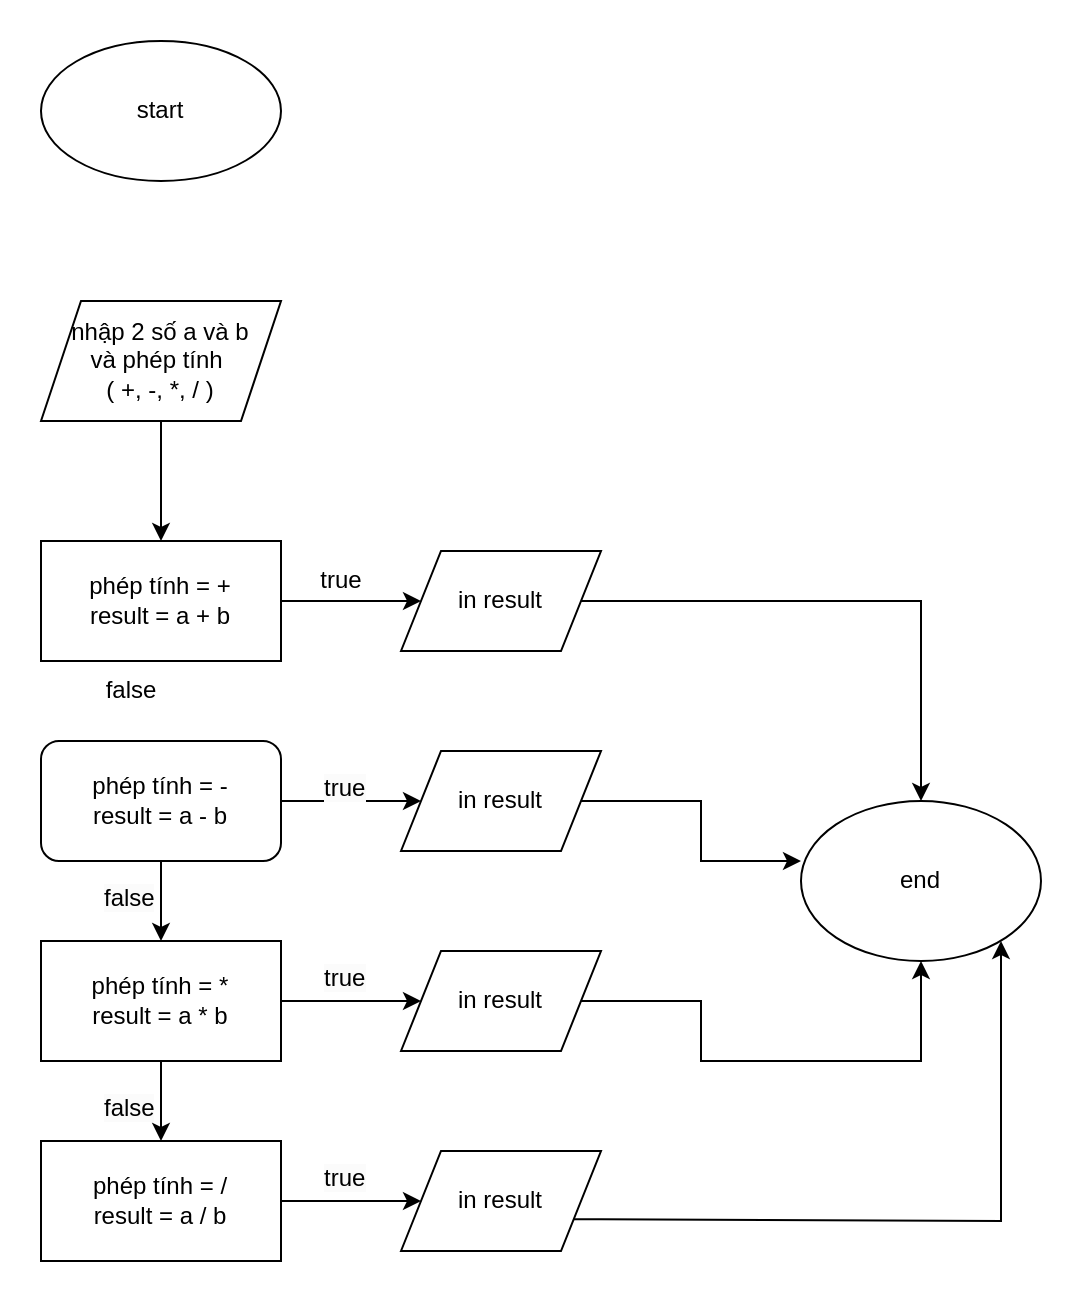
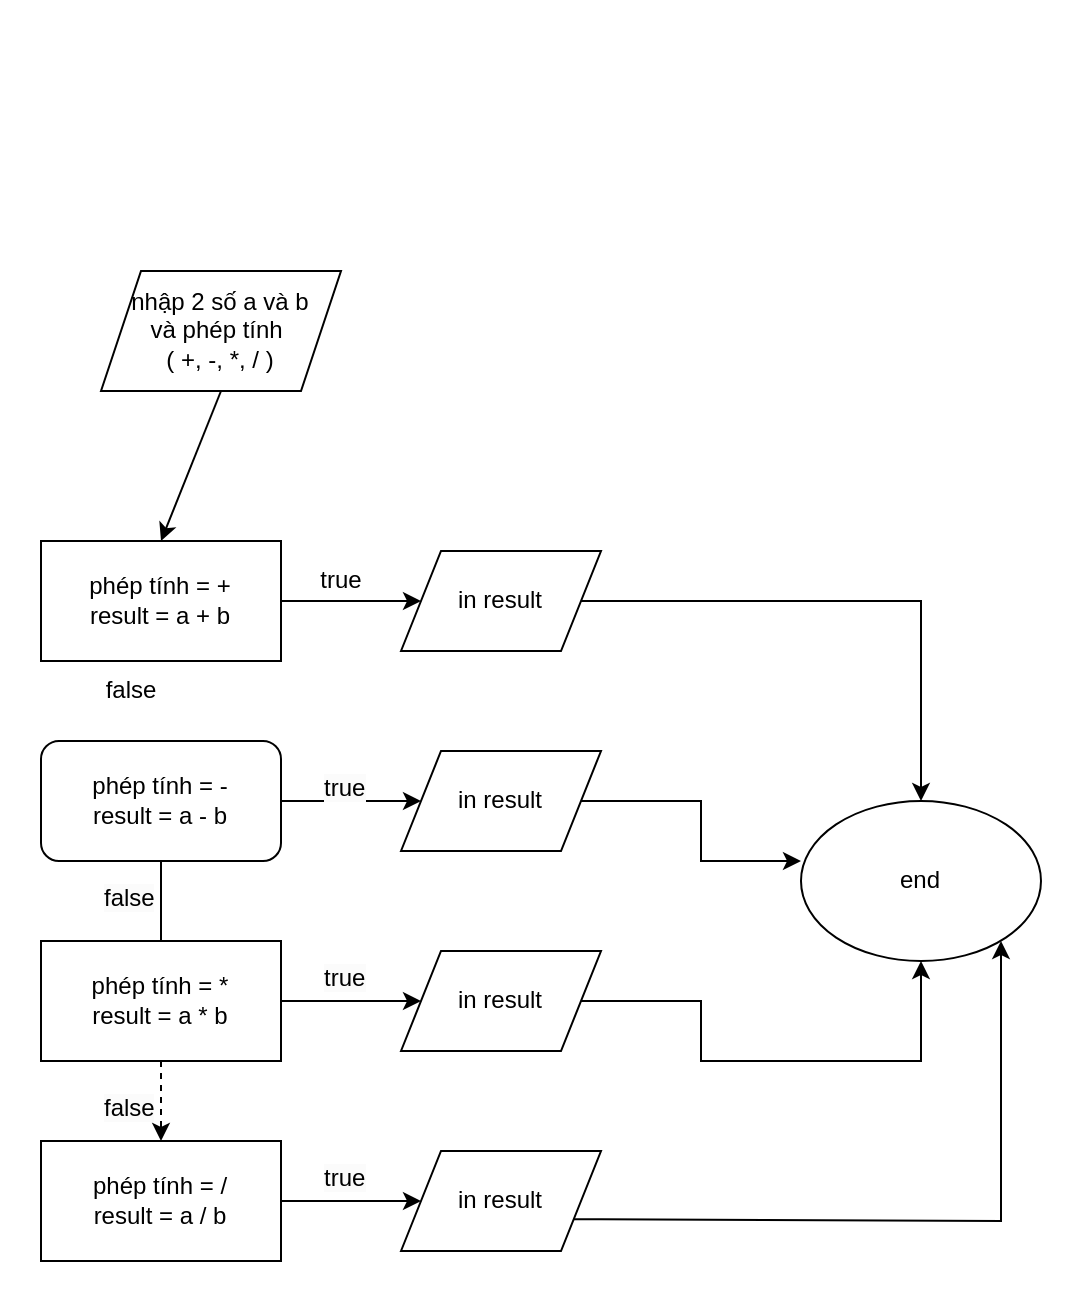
node "start": removed
node "nhập 2 số a và b và phép tính ( +, -, *, / )": moved (161, 361) -> (221, 331)
edge "phép tính = - result = a - b" -> "phép tính = * result = a * b": arrowhead classic -> none
edge "phép tính = * result = a * b" -> "phép tính = / result = a / b": style solid -> dashed
